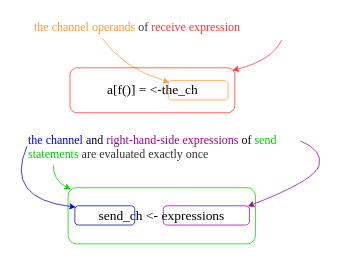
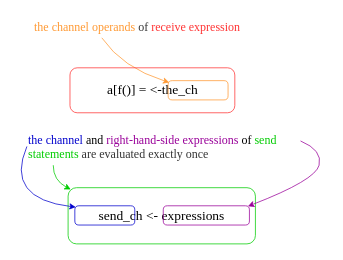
edge "the channel operands of receive expression" -> "a[f()] = <-the_ch": removed
